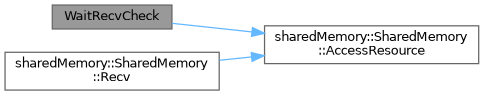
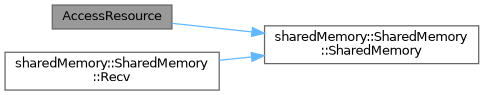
node "WaitRecvCheck": label "WaitRecvCheck" -> "AccessResource"
node "sharedMemory::SharedMemory ::AccessResource": label "sharedMemory::SharedMemory ::AccessResource" -> "sharedMemory::SharedMemory ::SharedMemory"
